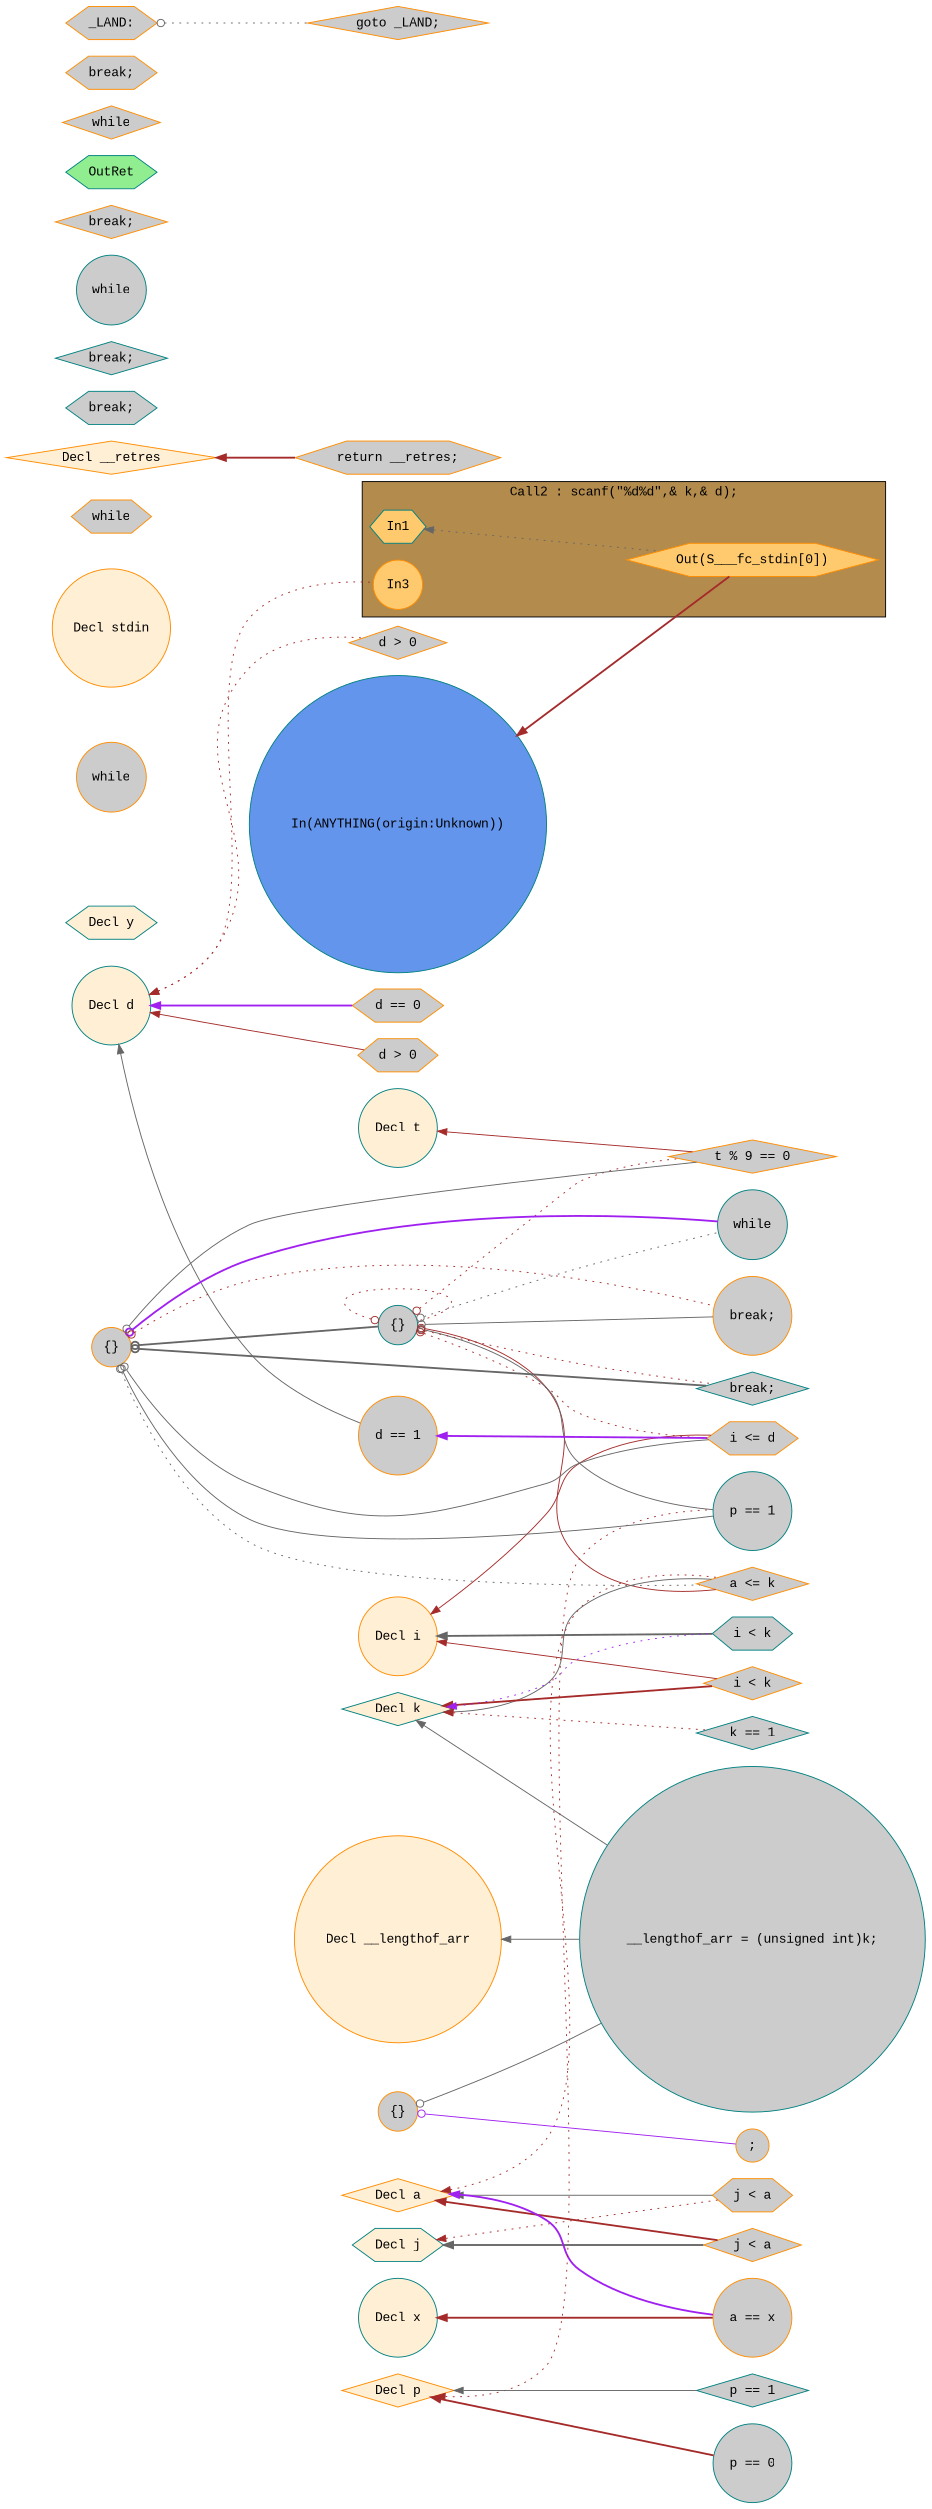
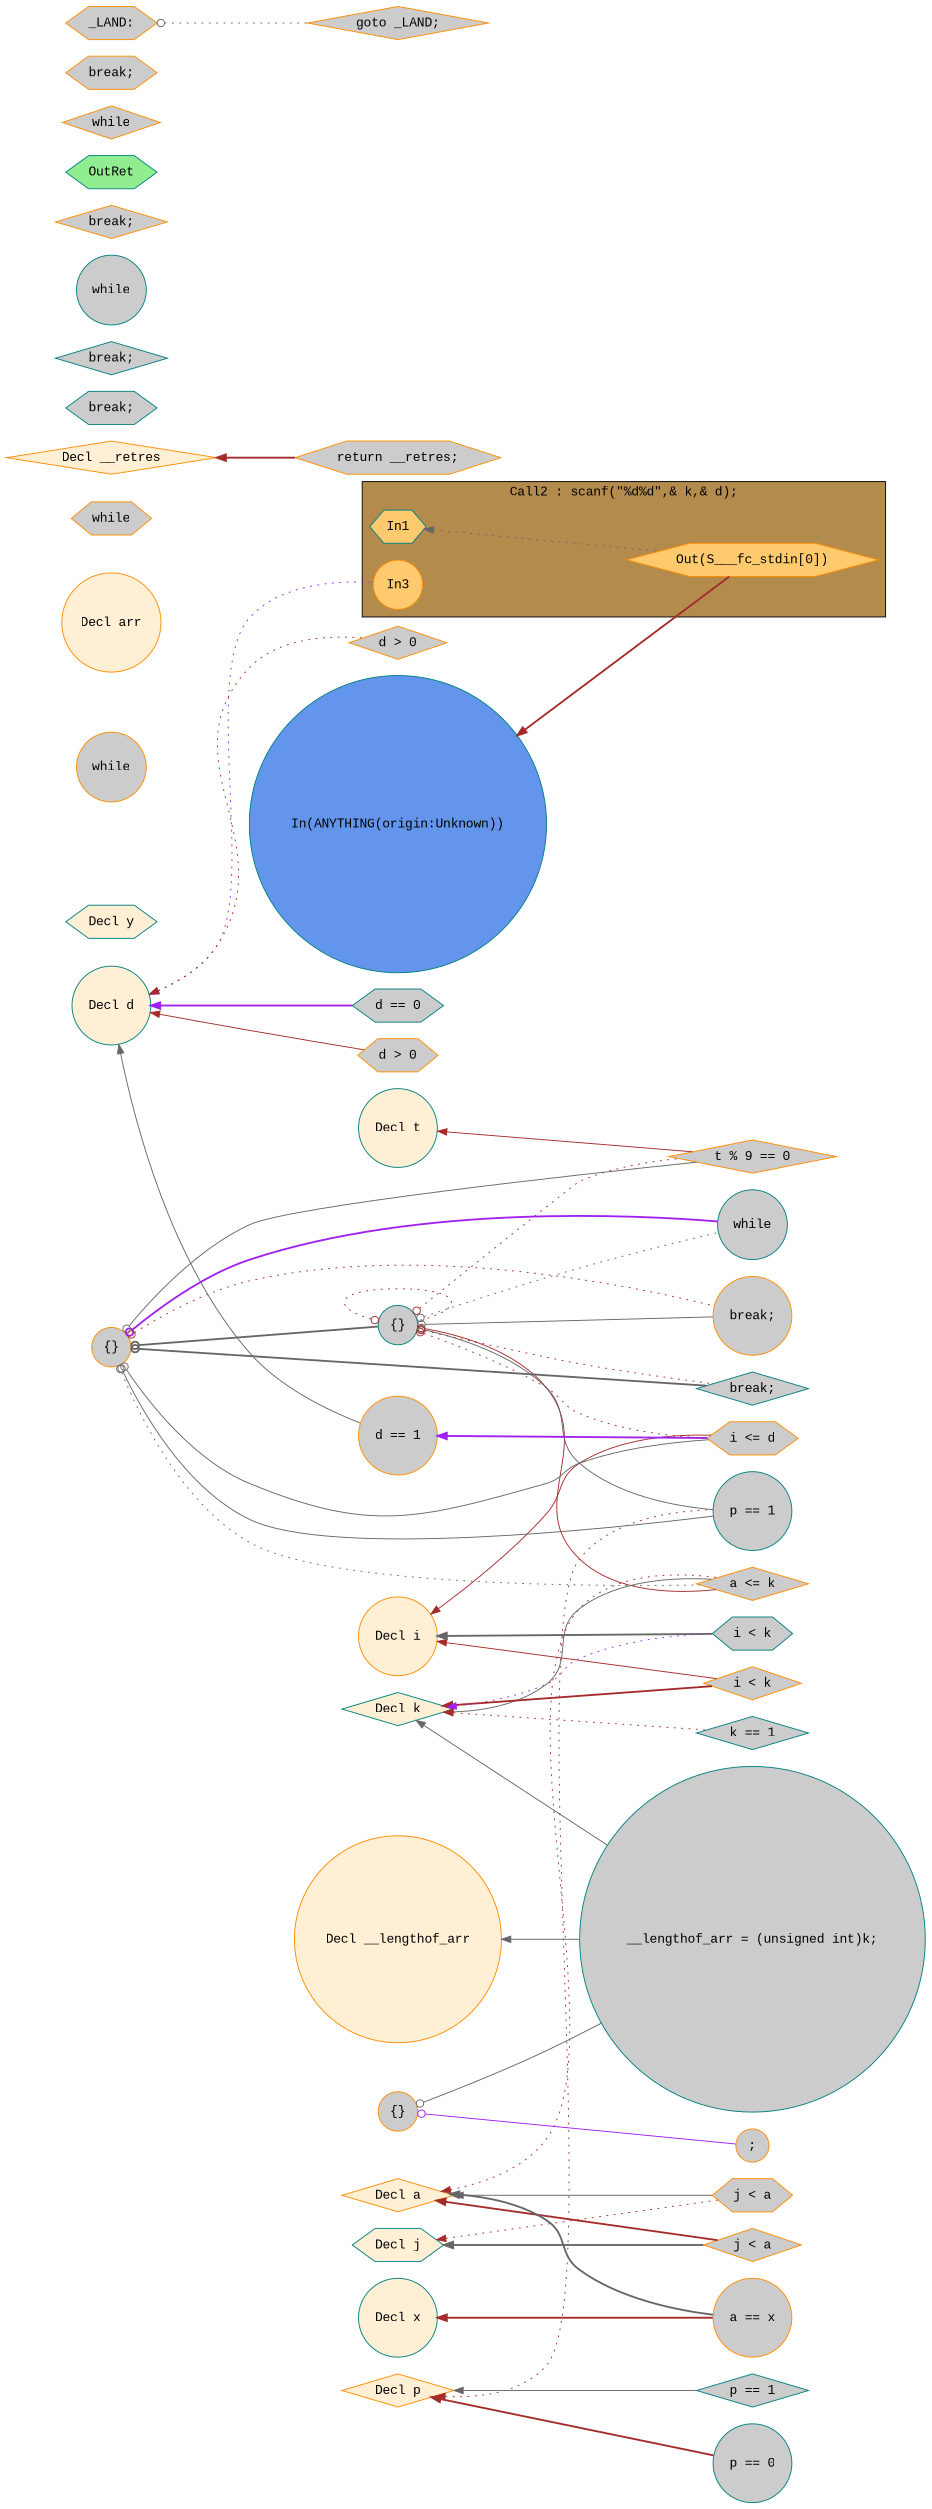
node "Decl stdin": label "Decl stdin" -> "Decl arr"
edge "In3" -> "Decl d": color brown -> purple
node "d == 0": color darkorange -> teal
edge "a == x" -> "Decl a": color purple -> gray40
